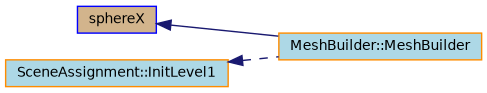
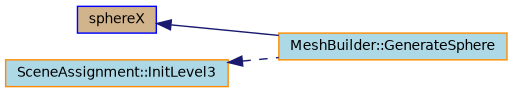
node "MeshBuilder::MeshBuilder": label "MeshBuilder::MeshBuilder" -> "MeshBuilder::GenerateSphere"
node "SceneAssignment::InitLevel1": label "SceneAssignment::InitLevel1" -> "SceneAssignment::InitLevel3"
